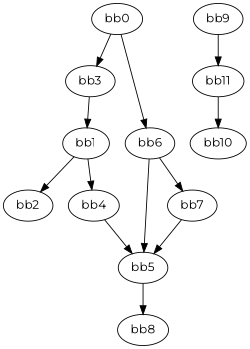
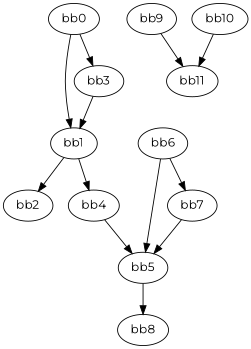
edge "bb0" -> "bb6": now "bb0" -> "bb1"
edge "bb11" -> "bb10": reversed
